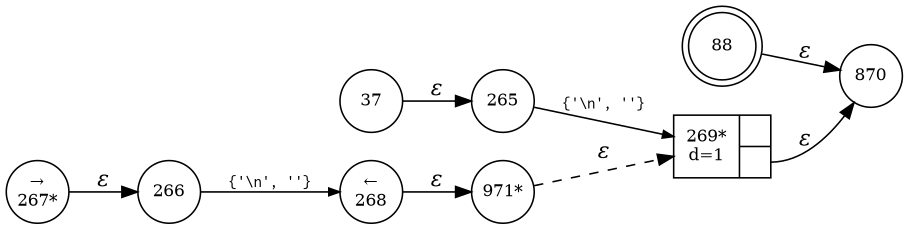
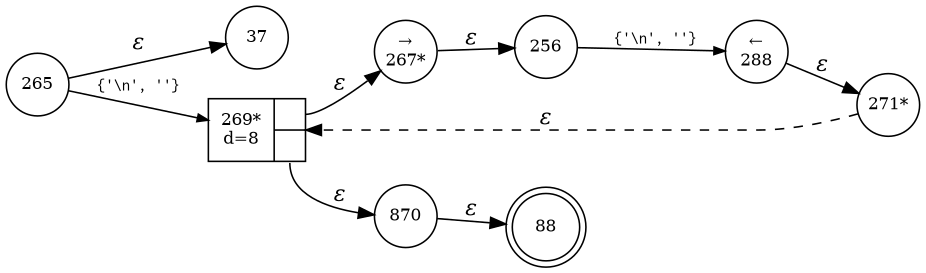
edge "88" -> "870": reversed
edge "269*" -> "→ 267*": added, label "ε"
edge "37" -> "265": reversed
node "269*": text "d=1" -> "d=8"
node "266": label "266" -> "256"
node "← 268": label "← 268" -> "← 288"
node "971*": label "971*" -> "271*"
